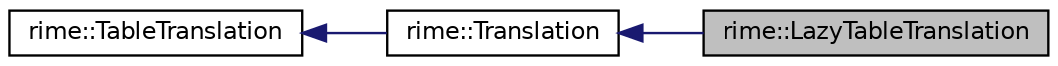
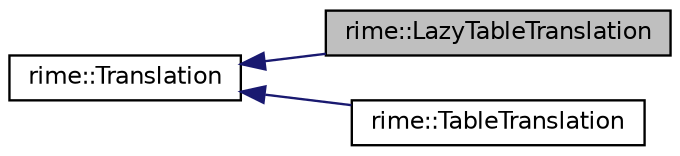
edge "rime::Translation" -> "rime::TableTranslation": reversed
